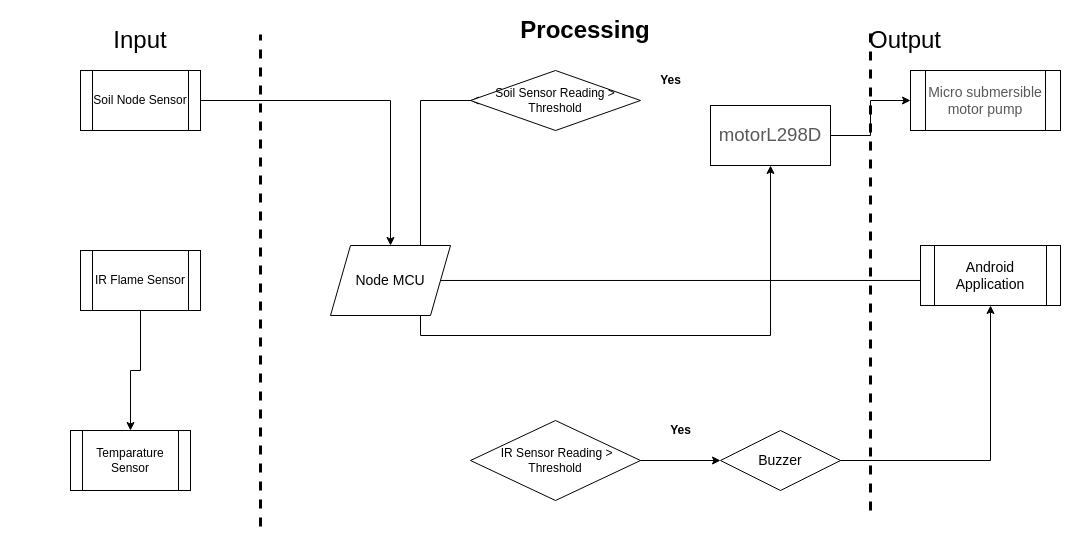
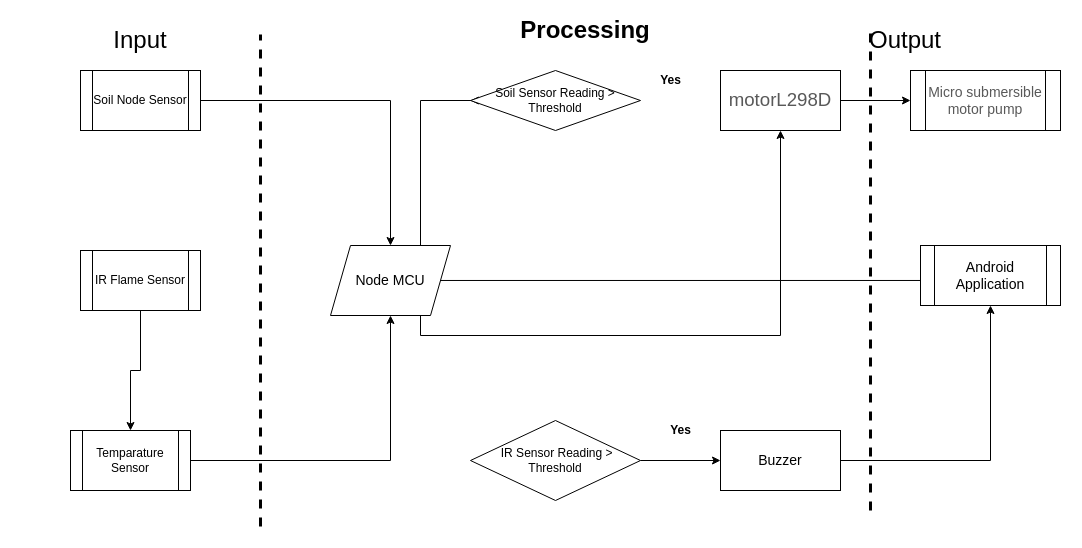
node "motorL298D": moved (771, 136) -> (781, 101)
edge "Temparature Sensor" -> "Node MCU": added
node "Buzzer": shape diamond -> rectangle
